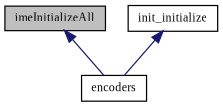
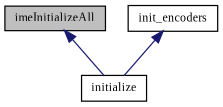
node "init_initialize": label "init_initialize" -> "init_encoders"
node "encoders": label "encoders" -> "initialize"
